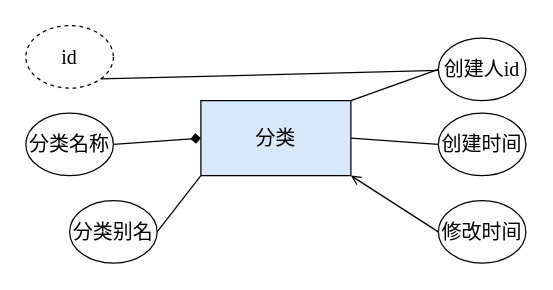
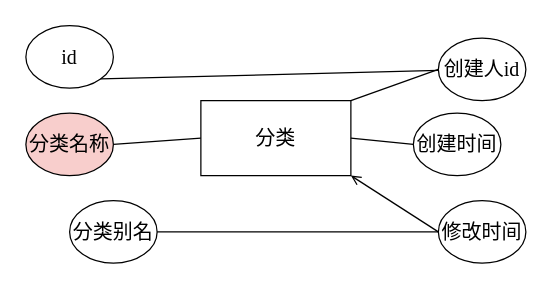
node "id": style dashed -> solid
node "分类": fillcolor #dae8fc -> #ffffff
edge "分类名称" -> "分类": arrowhead diamond -> none
node "分类名称": fillcolor #ffffff -> #f8cecc
node "创建时间": moved (482, 144) -> (457, 144)
edge "分类" -- "分类别名": now "修改时间" -- "分类别名"
